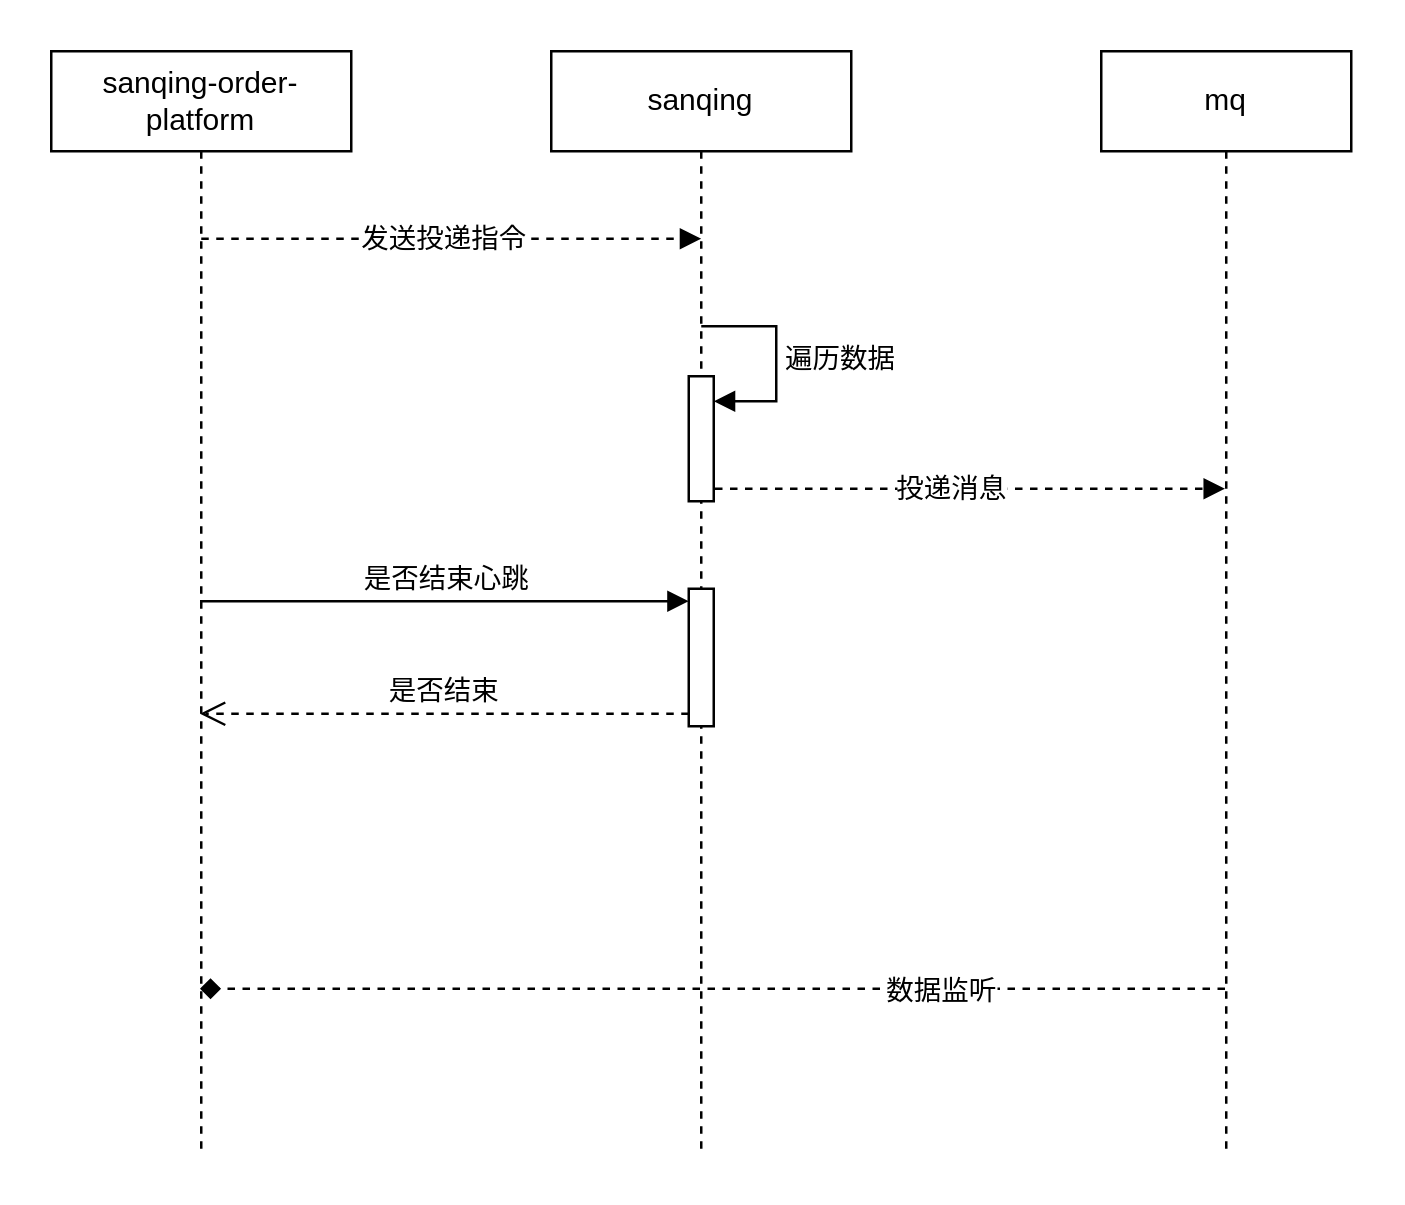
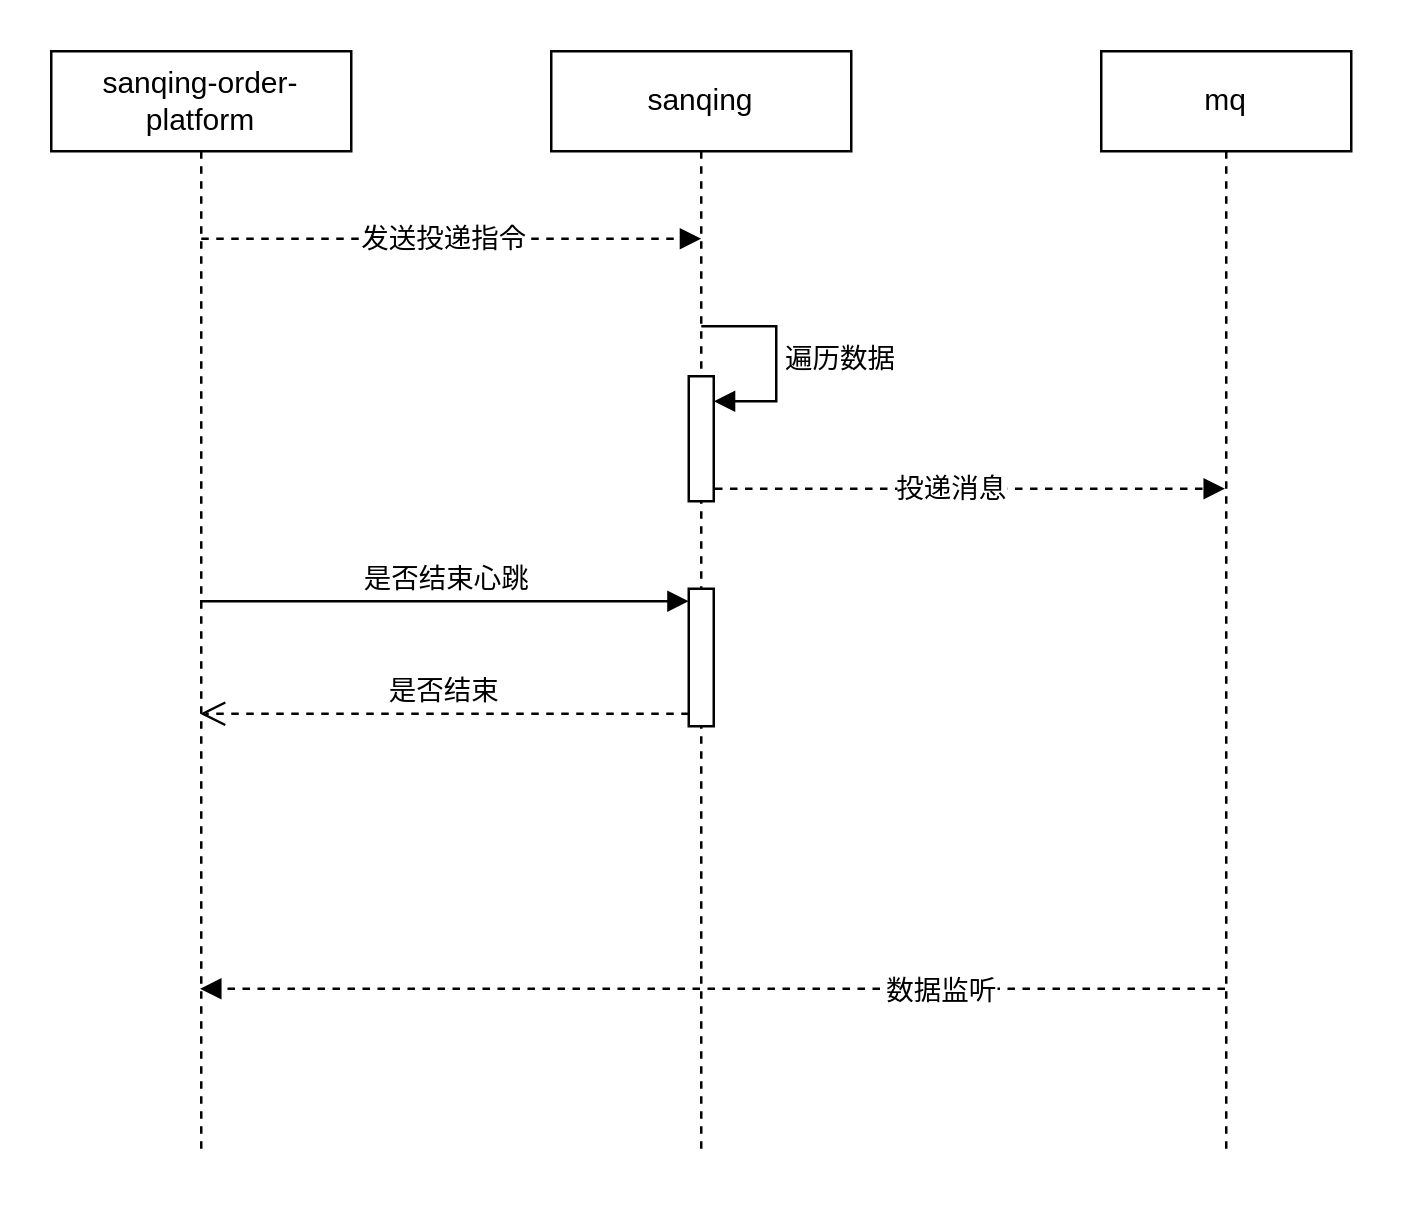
edge "mq" -> "sanqing-order-platform": arrowhead diamond -> block
